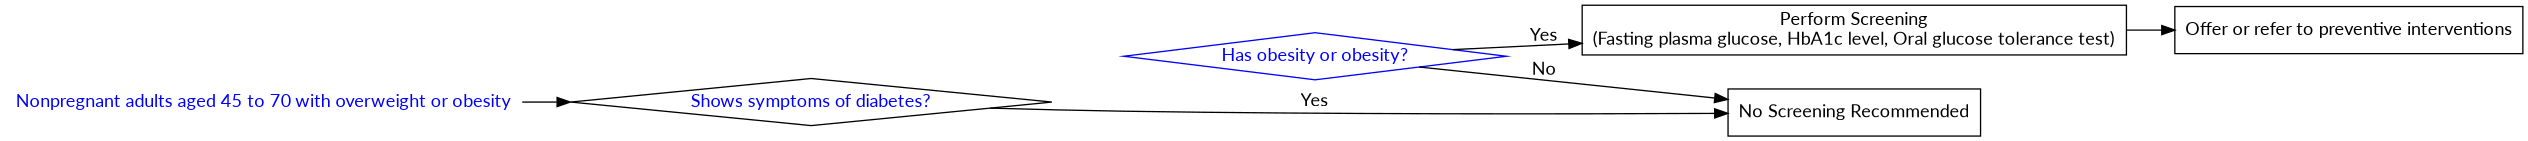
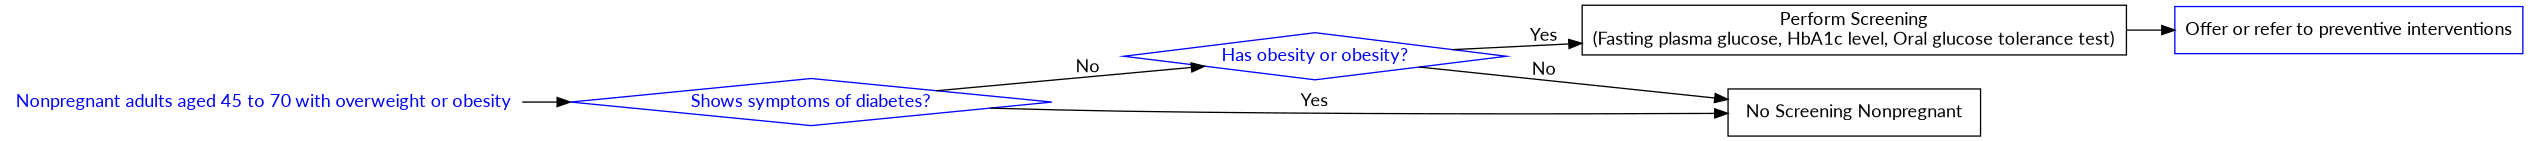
node "Offer or refer to preventive interventions": color black -> blue
edge "Shows symptoms of diabetes?" -> "Has obesity or obesity?": added, label "No"
node "Shows symptoms of diabetes?": color black -> blue
node "No Screening Recommended": label "No Screening Recommended" -> "No Screening Nonpregnant"
